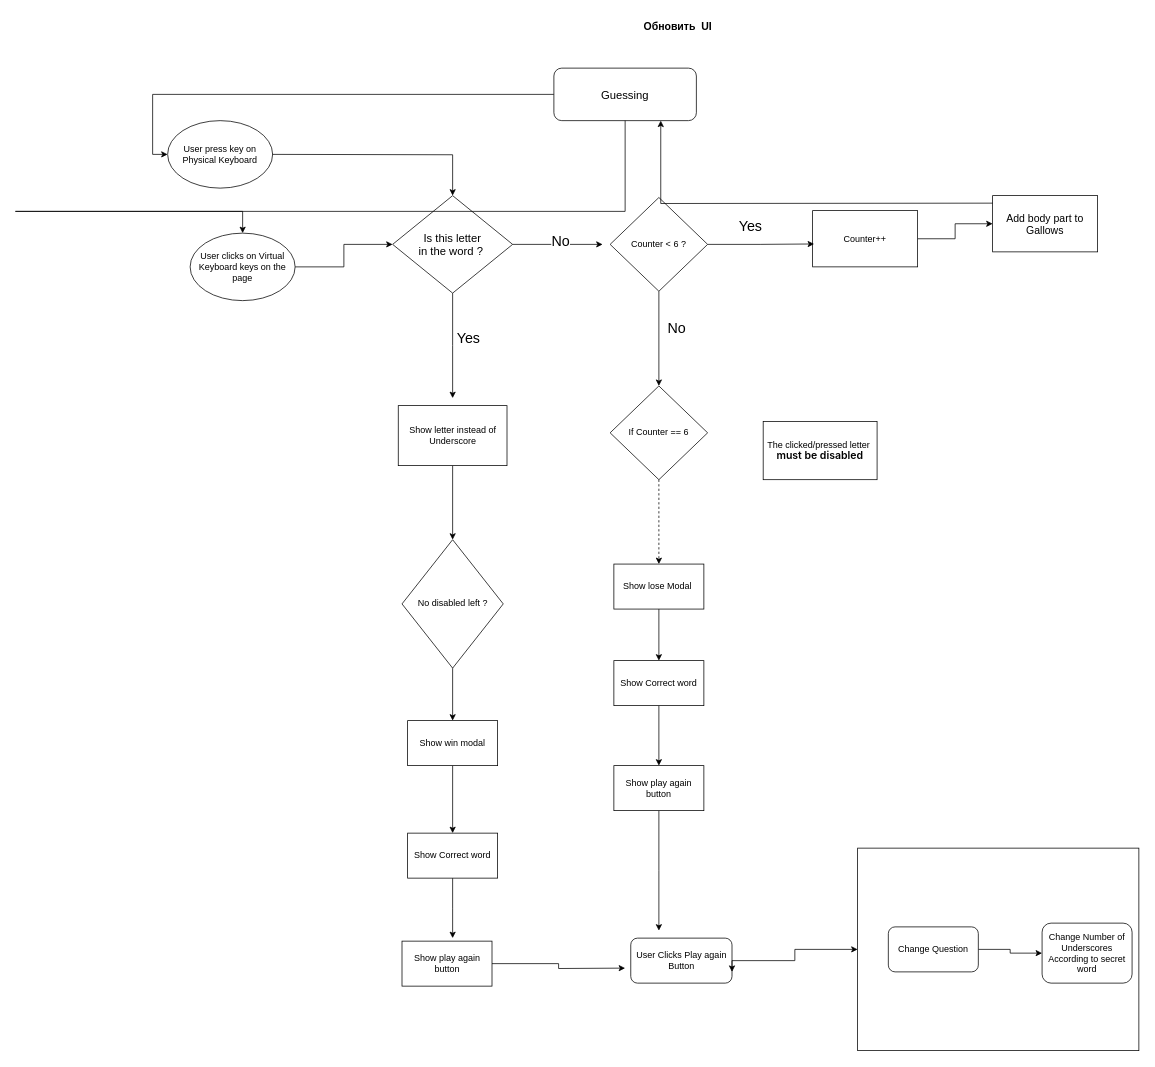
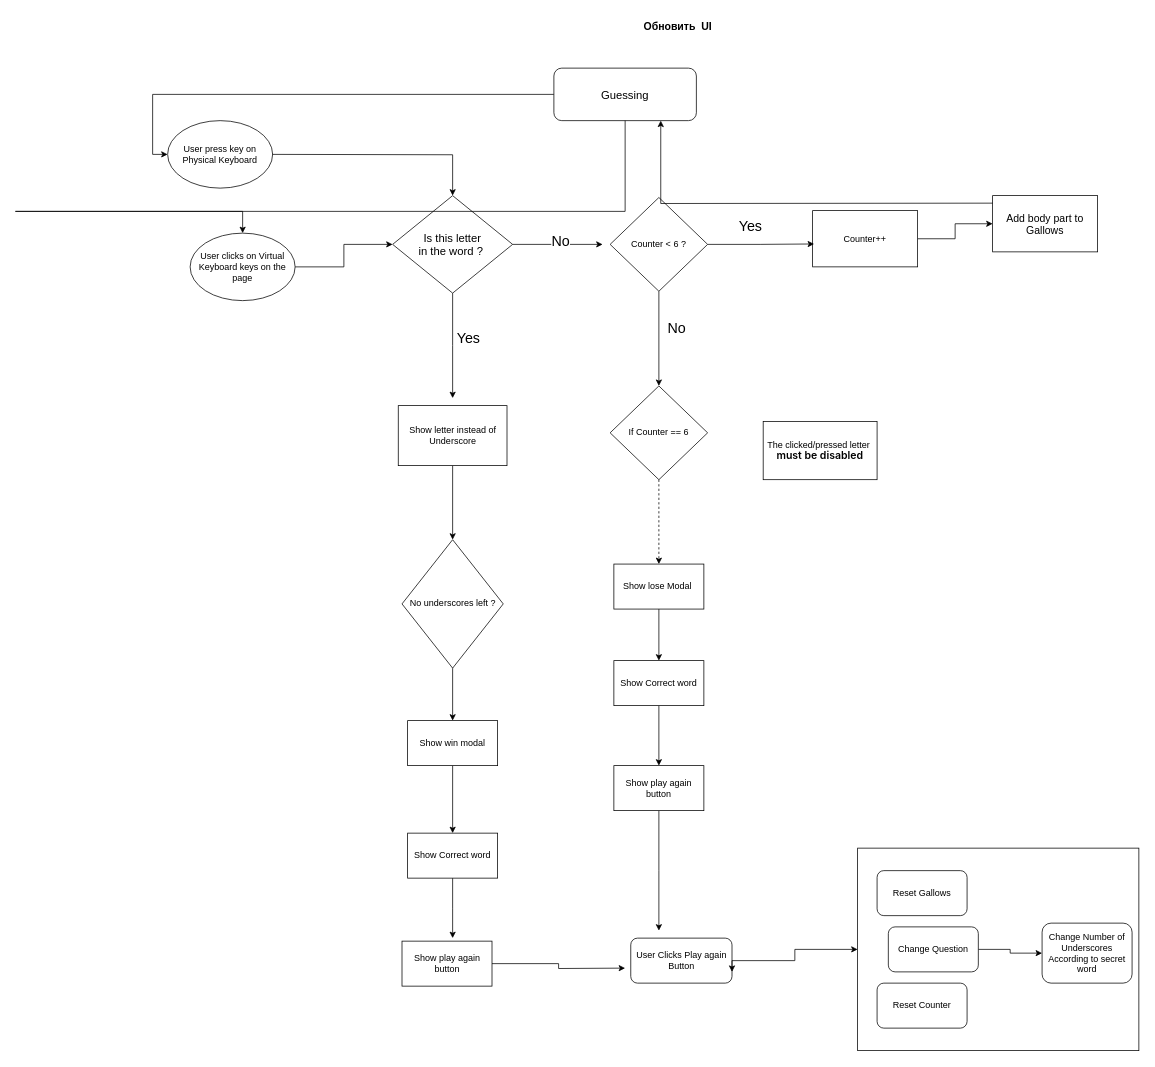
node "No disabled left ?": label "No disabled left ?" -> "No underscores left ?"
node "Reset Gallows": added
node "Reset Counter": added
